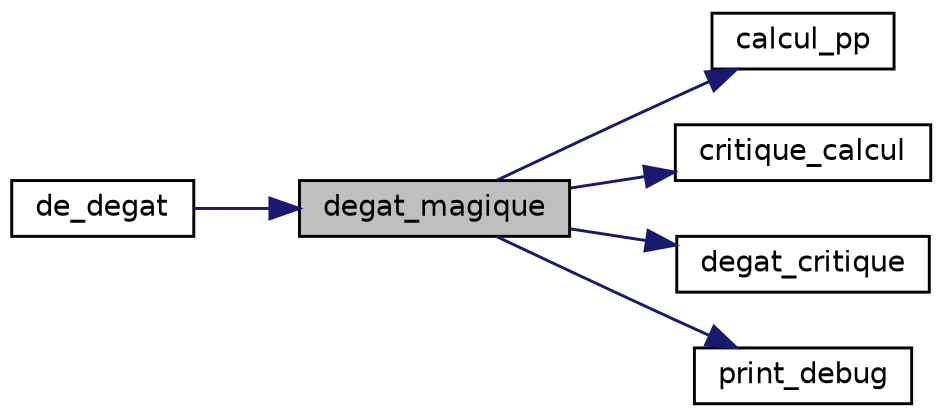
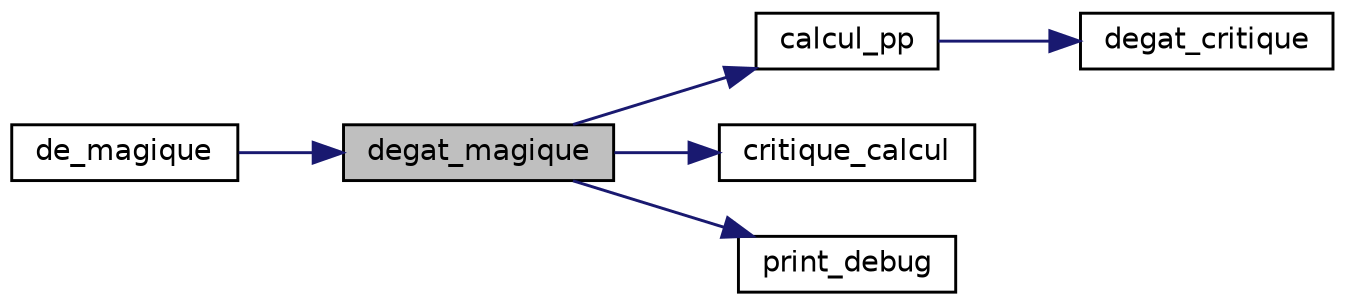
node "de_degat": label "de_degat" -> "de_magique"
edge "degat_magique" -> "degat_critique": now "calcul_pp" -> "degat_critique"
